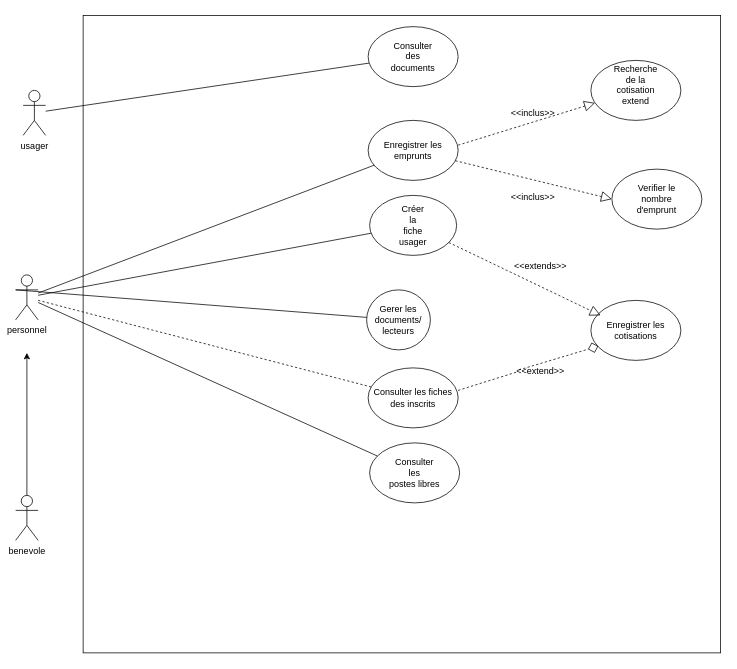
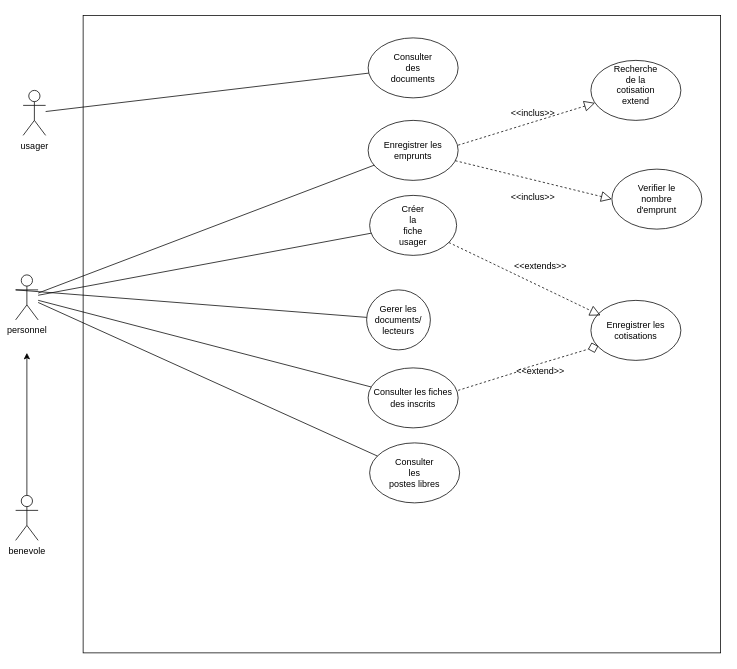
node "Consulter des documents": moved (413, 57) -> (413, 68)
edge "personnel" -- "Consulter les fiches des inscrits": style dashed -> solid
